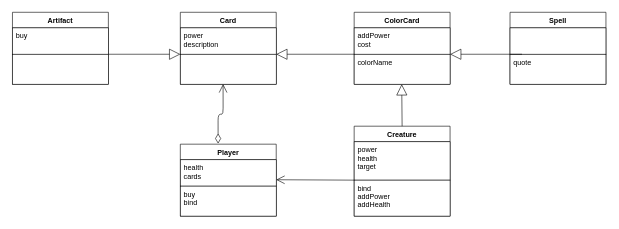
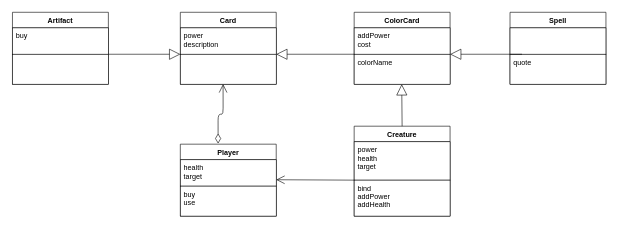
node "health cards": label "health cards" -> "health target"
node "buy bind": label "buy bind" -> "buy use"
